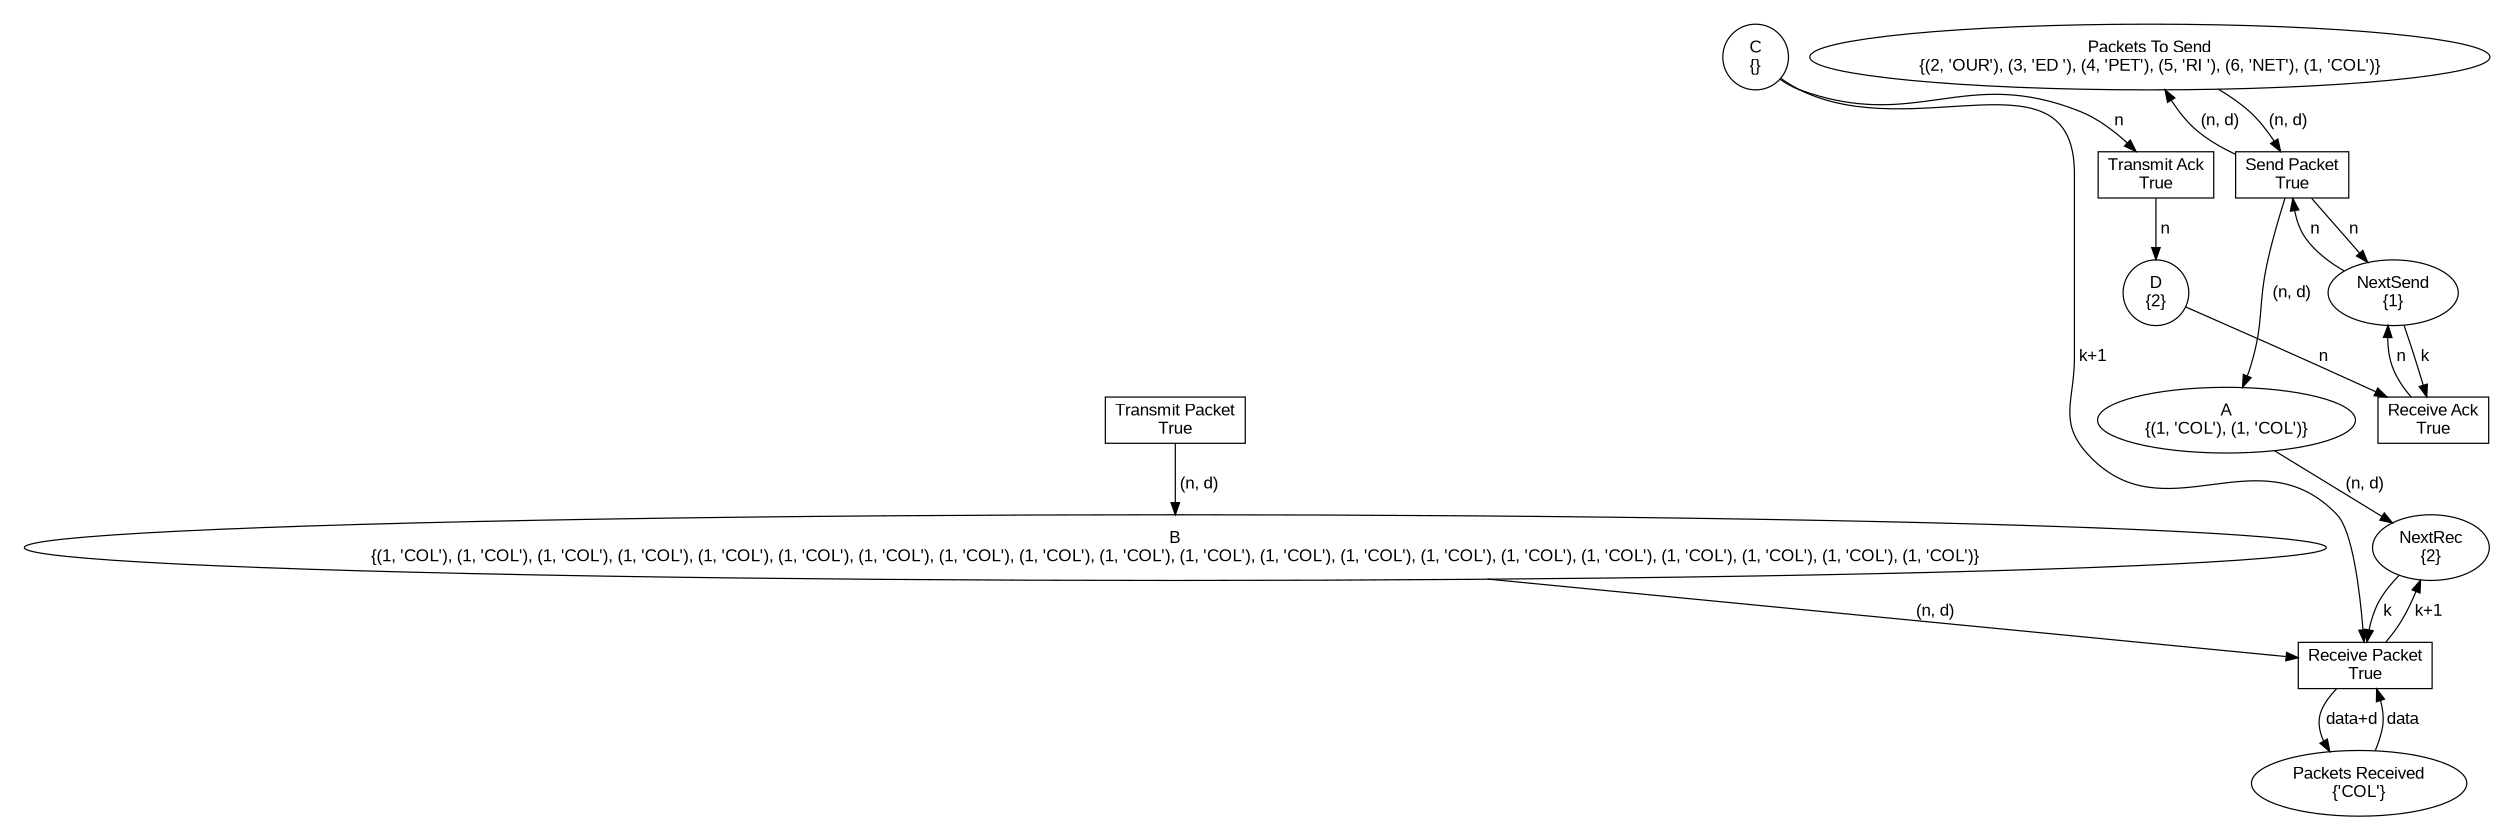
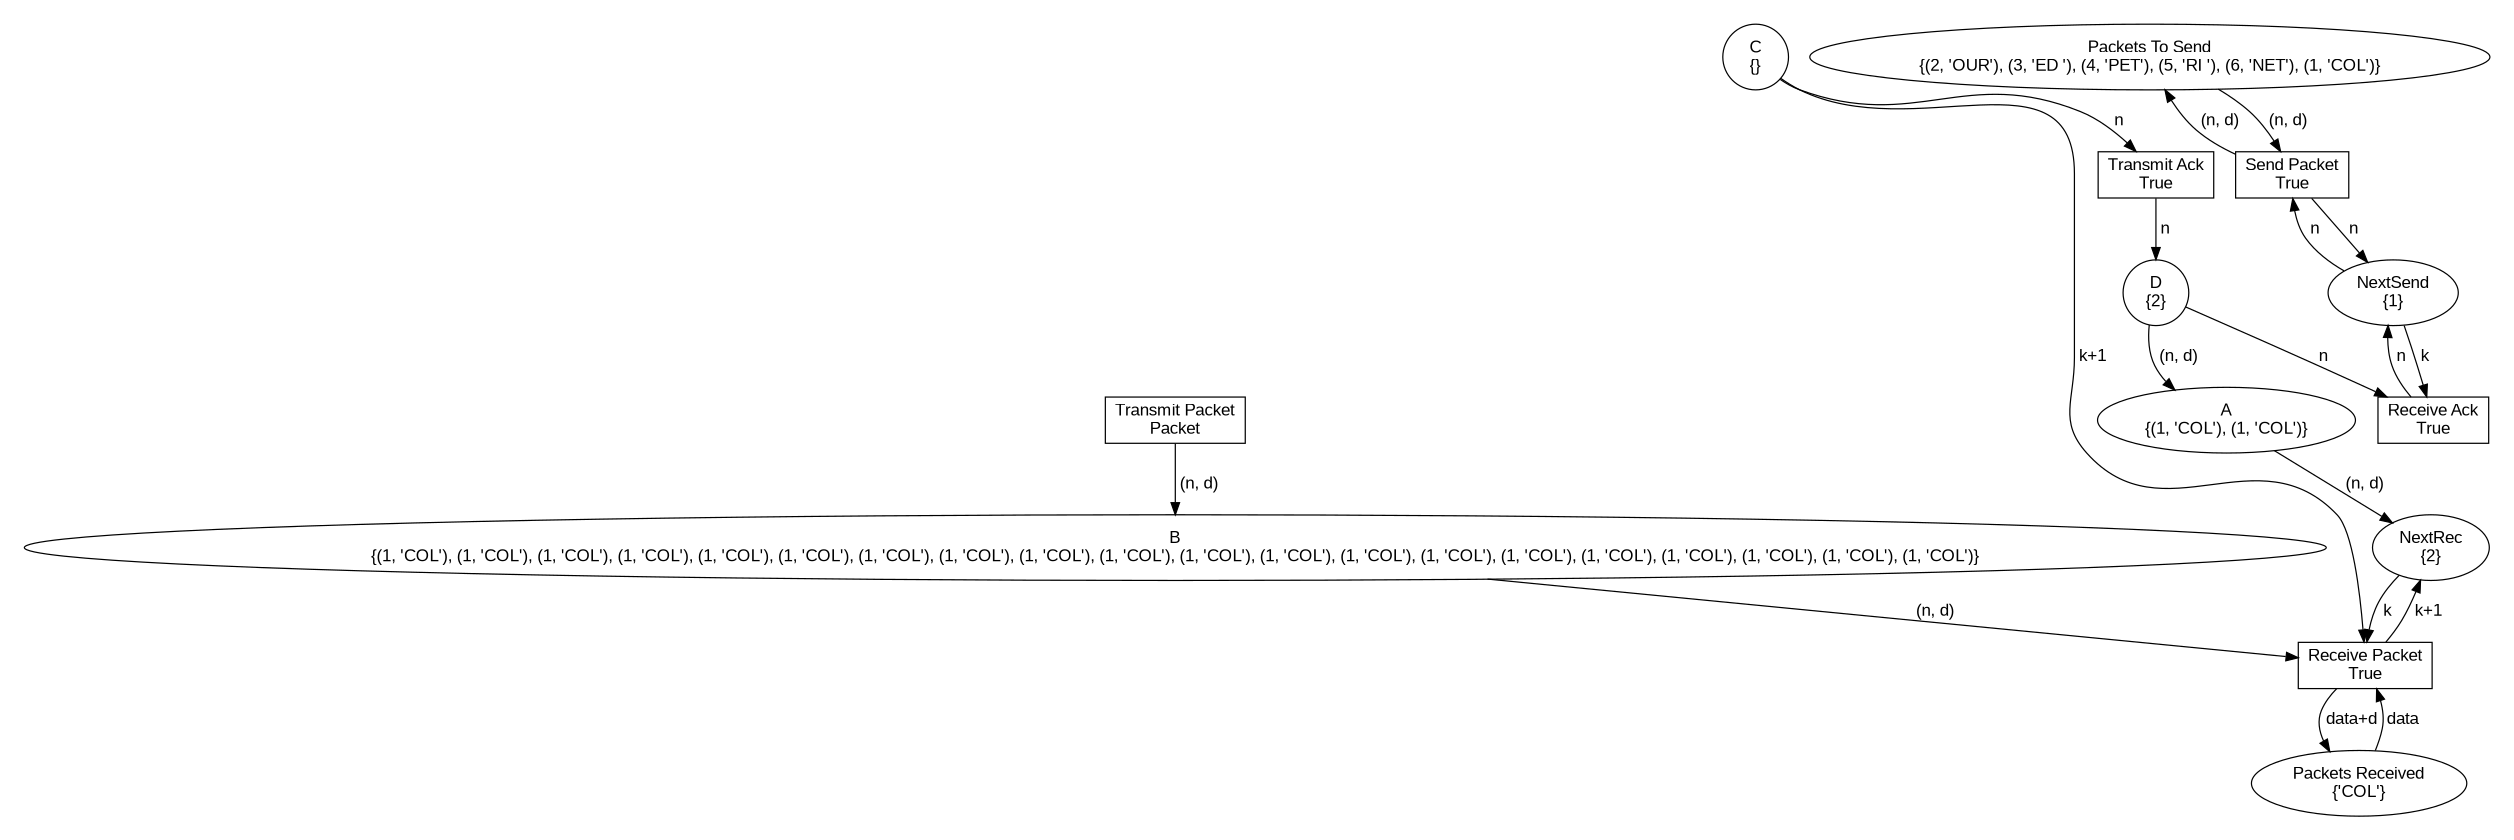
edge "Send Packet True" -> "A {(1, 'COL'), (1, 'COL')}": now "D {2}" -> "A {(1, 'COL'), (1, 'COL')}"
node "Transmit Packet True": label "Transmit Packet True" -> "Transmit Packet Packet"
